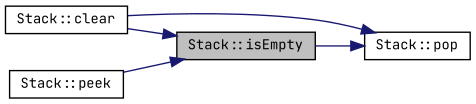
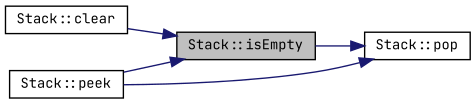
edge "Stack::clear" -> "Stack::pop": now "Stack::peek" -> "Stack::pop"
